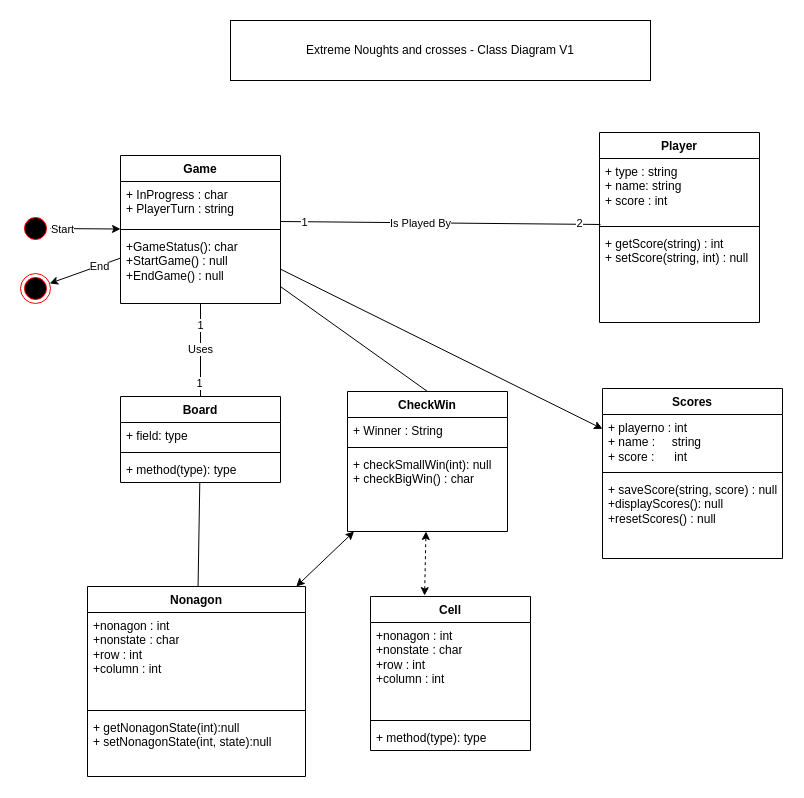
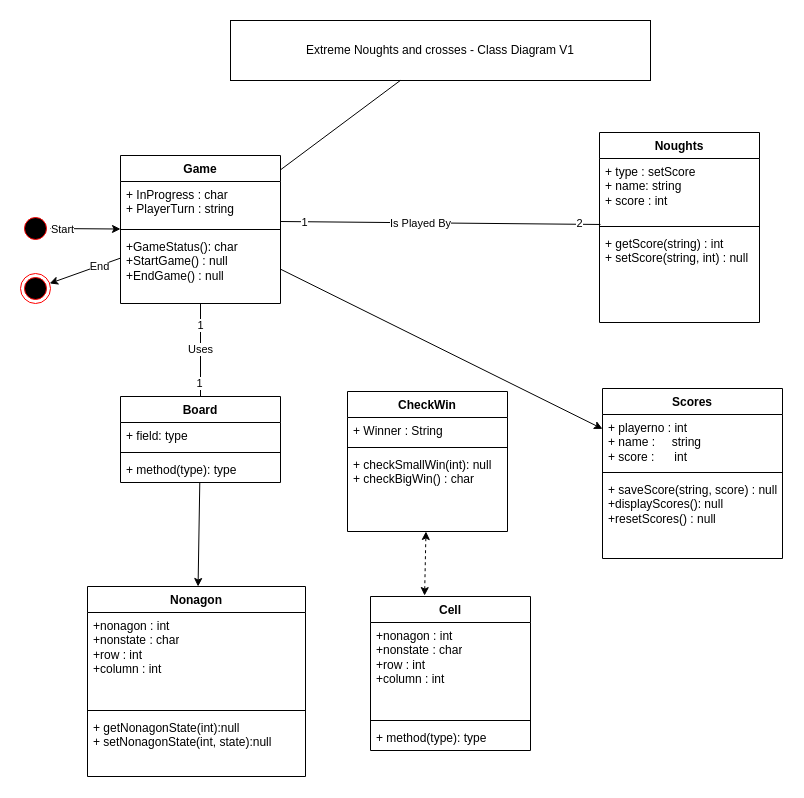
node "Player": label "Player" -> "Noughts"
node "+ type : string + name: string + score : int": label "+ type : string + name: string + score : int" -> "+ type : setScore + name: string + score : int"
edge "Game" -- "CheckWin": now "Game" -- "Extreme Noughts and crosses - Class Diagram V1"
edge "CheckWin" -- "Nonagon": removed
edge "Board" -- "Nonagon": arrowhead none -> classic
